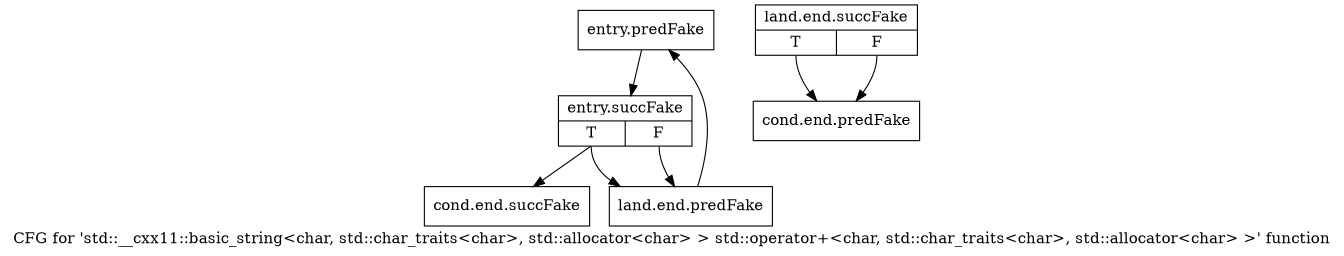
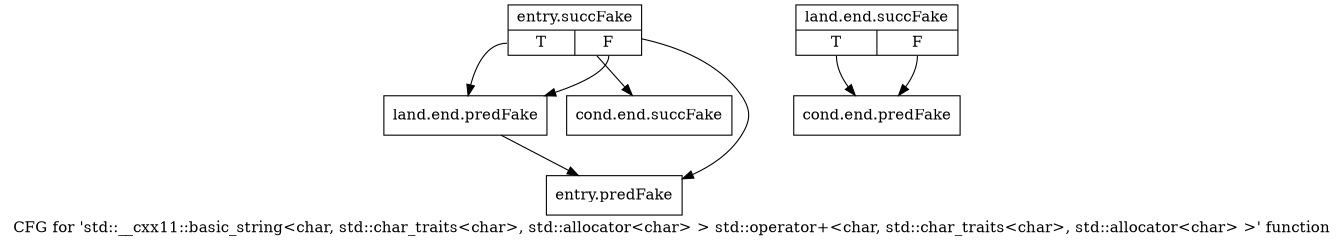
edge "entry.predFake" -> "entry.succFake": reversed
